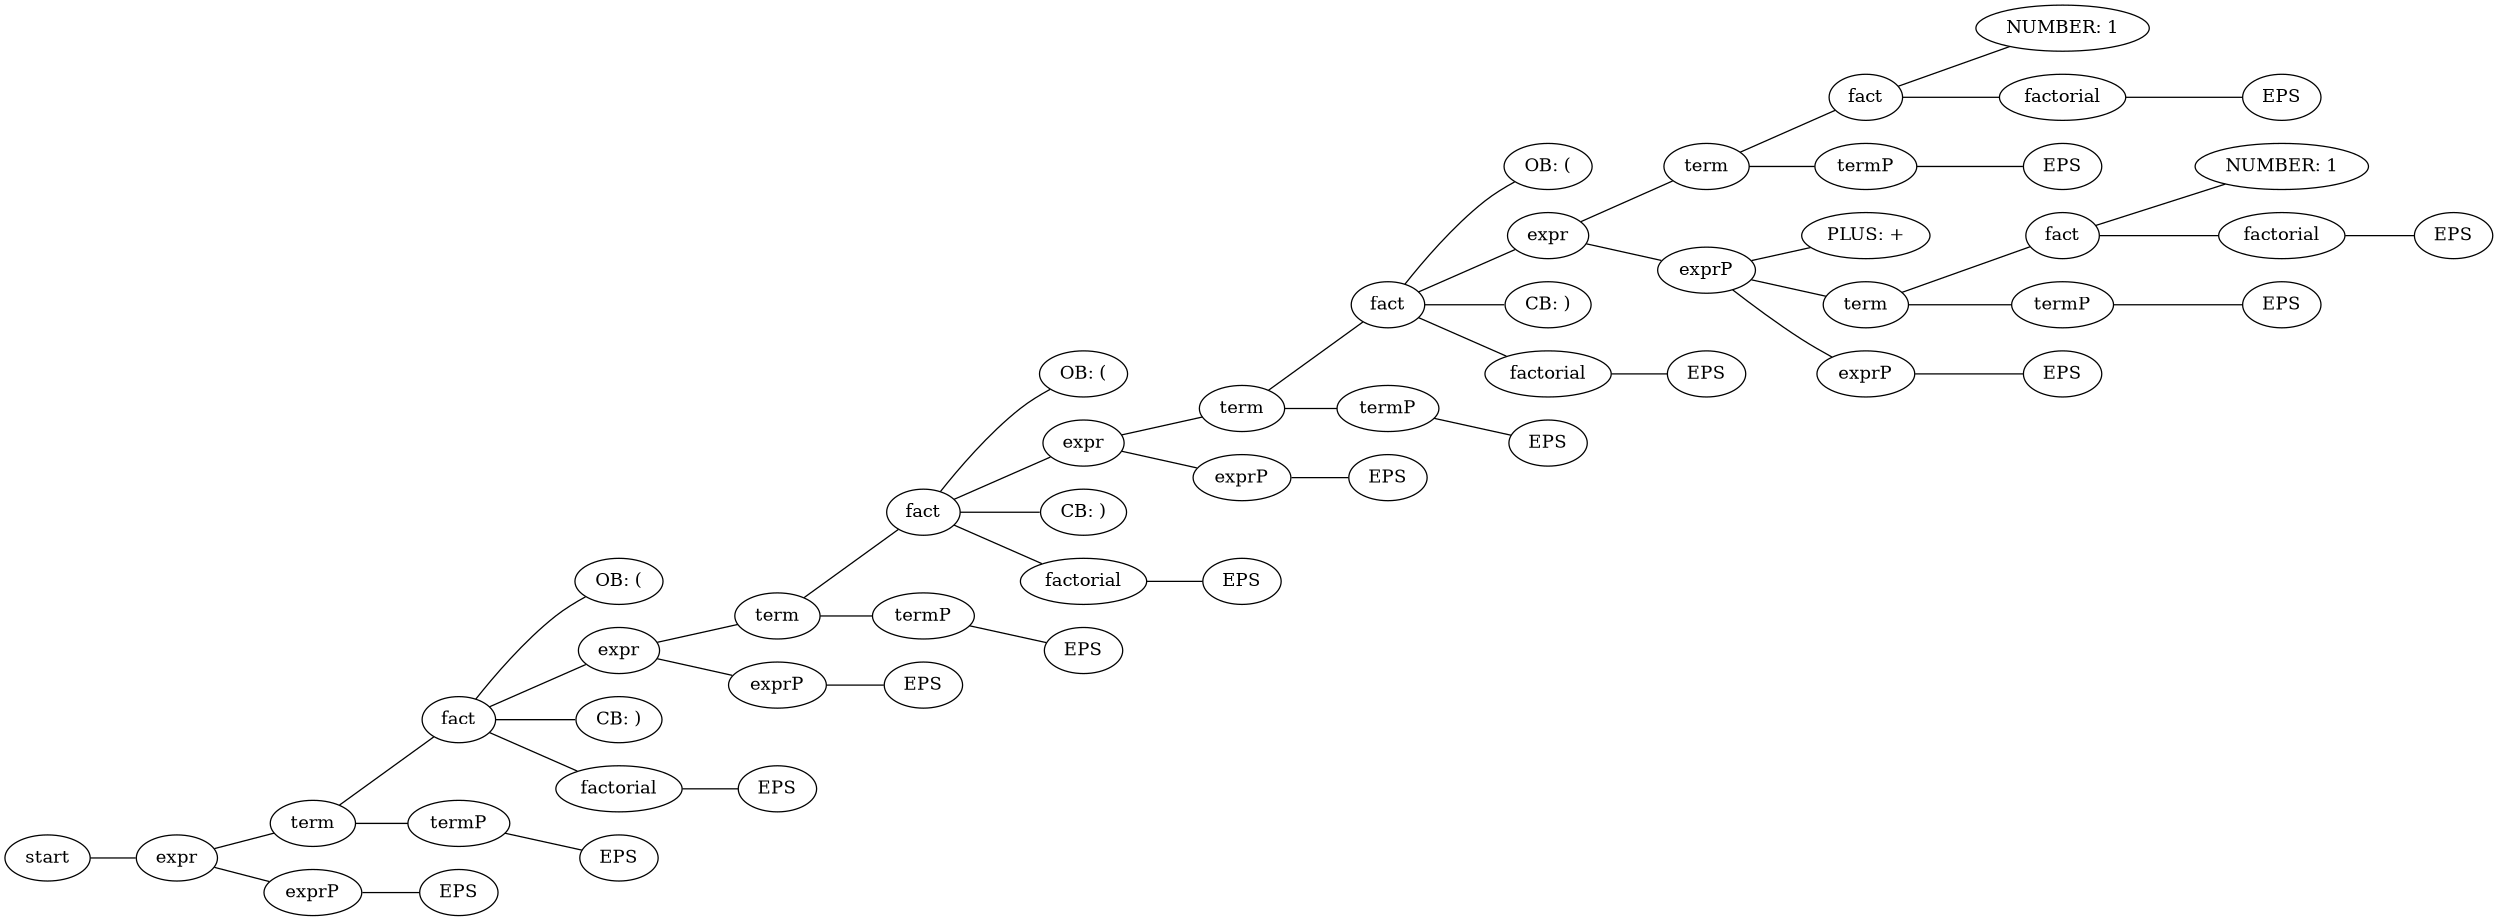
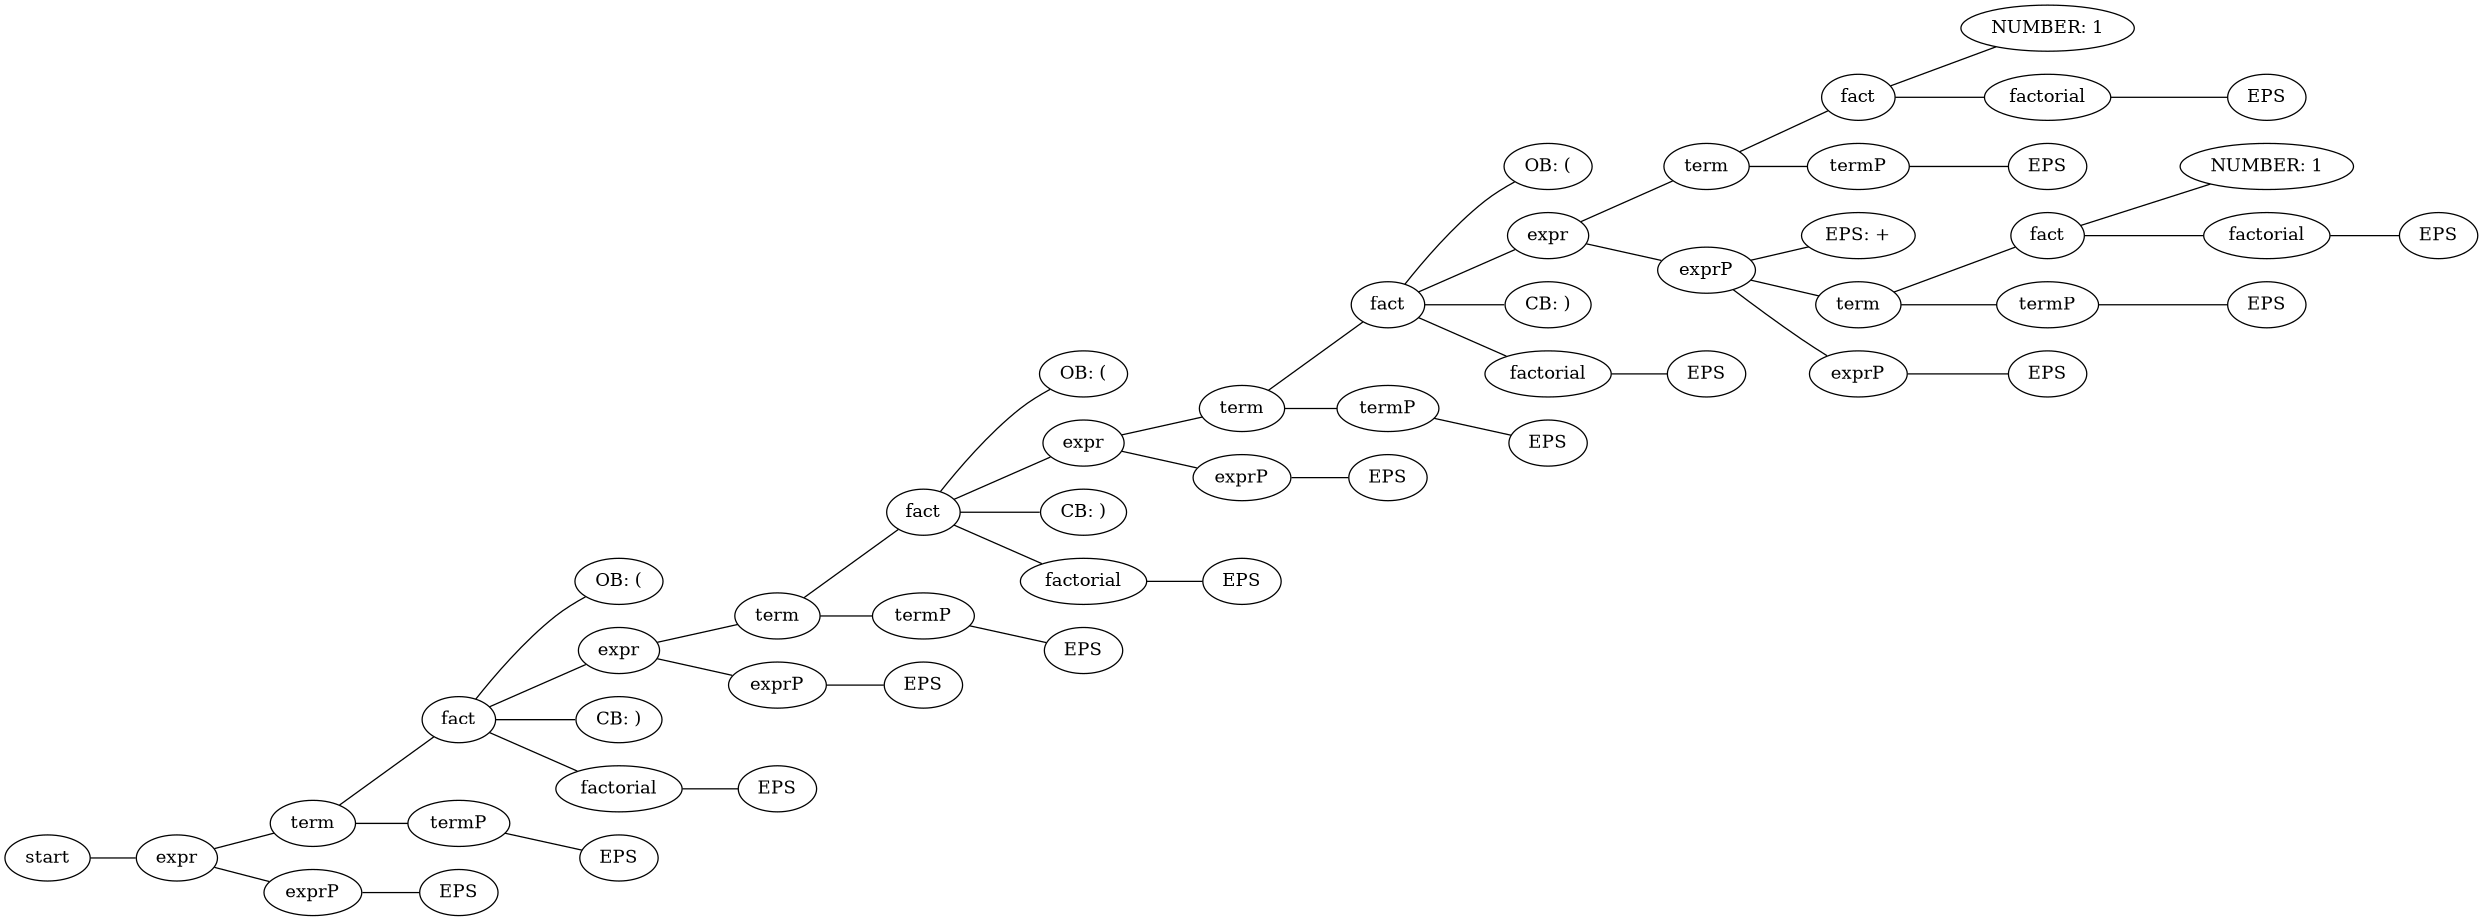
node "PLUS: +": label "PLUS: +" -> "EPS: +"
